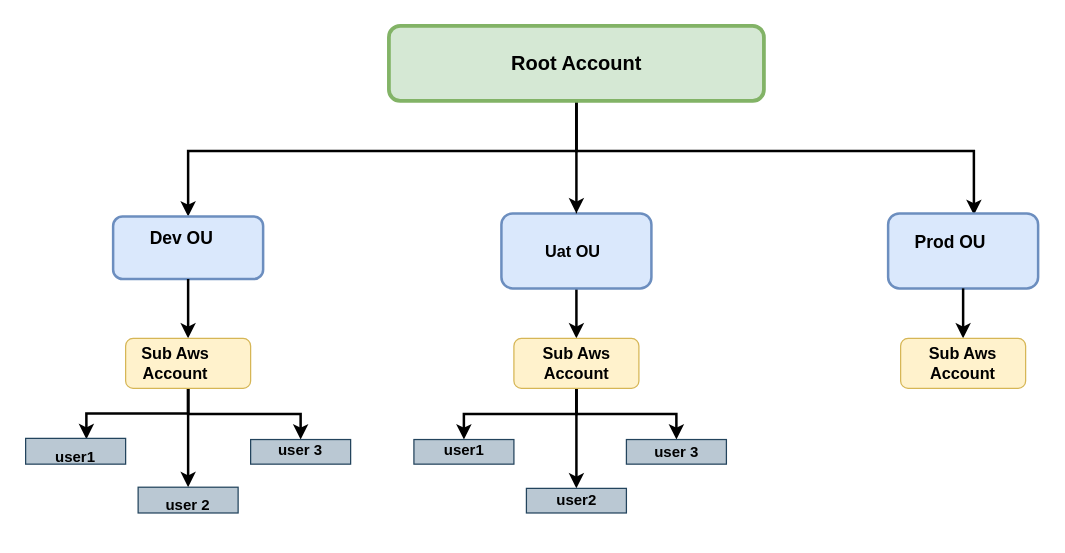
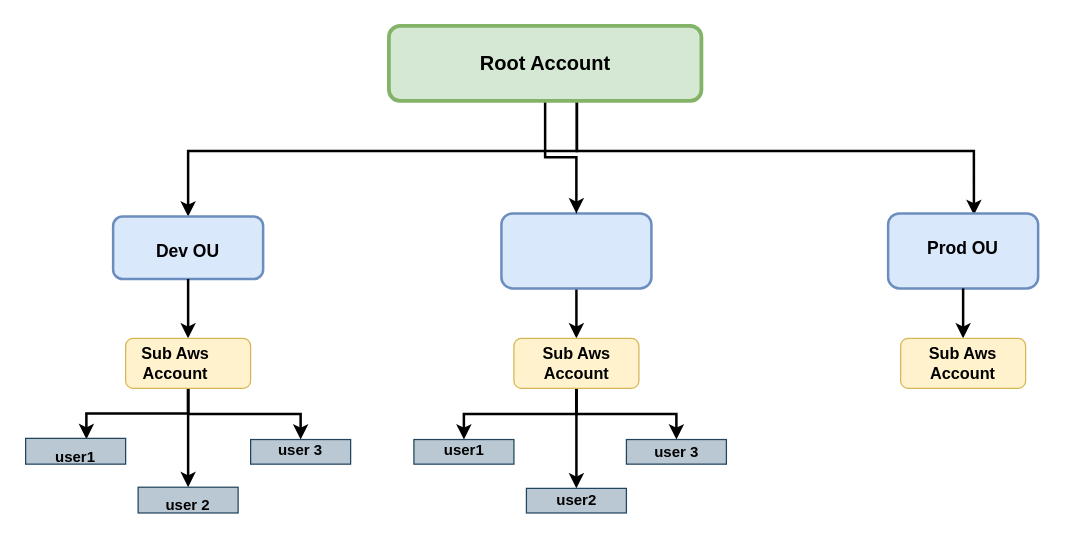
node "Root Account": size 375x75 -> 313x75
node "Dev OU": moved (182, 238) -> (188, 251)
node "Prod OU": moved (951, 241) -> (963, 248)
node "Uat OU": removed
